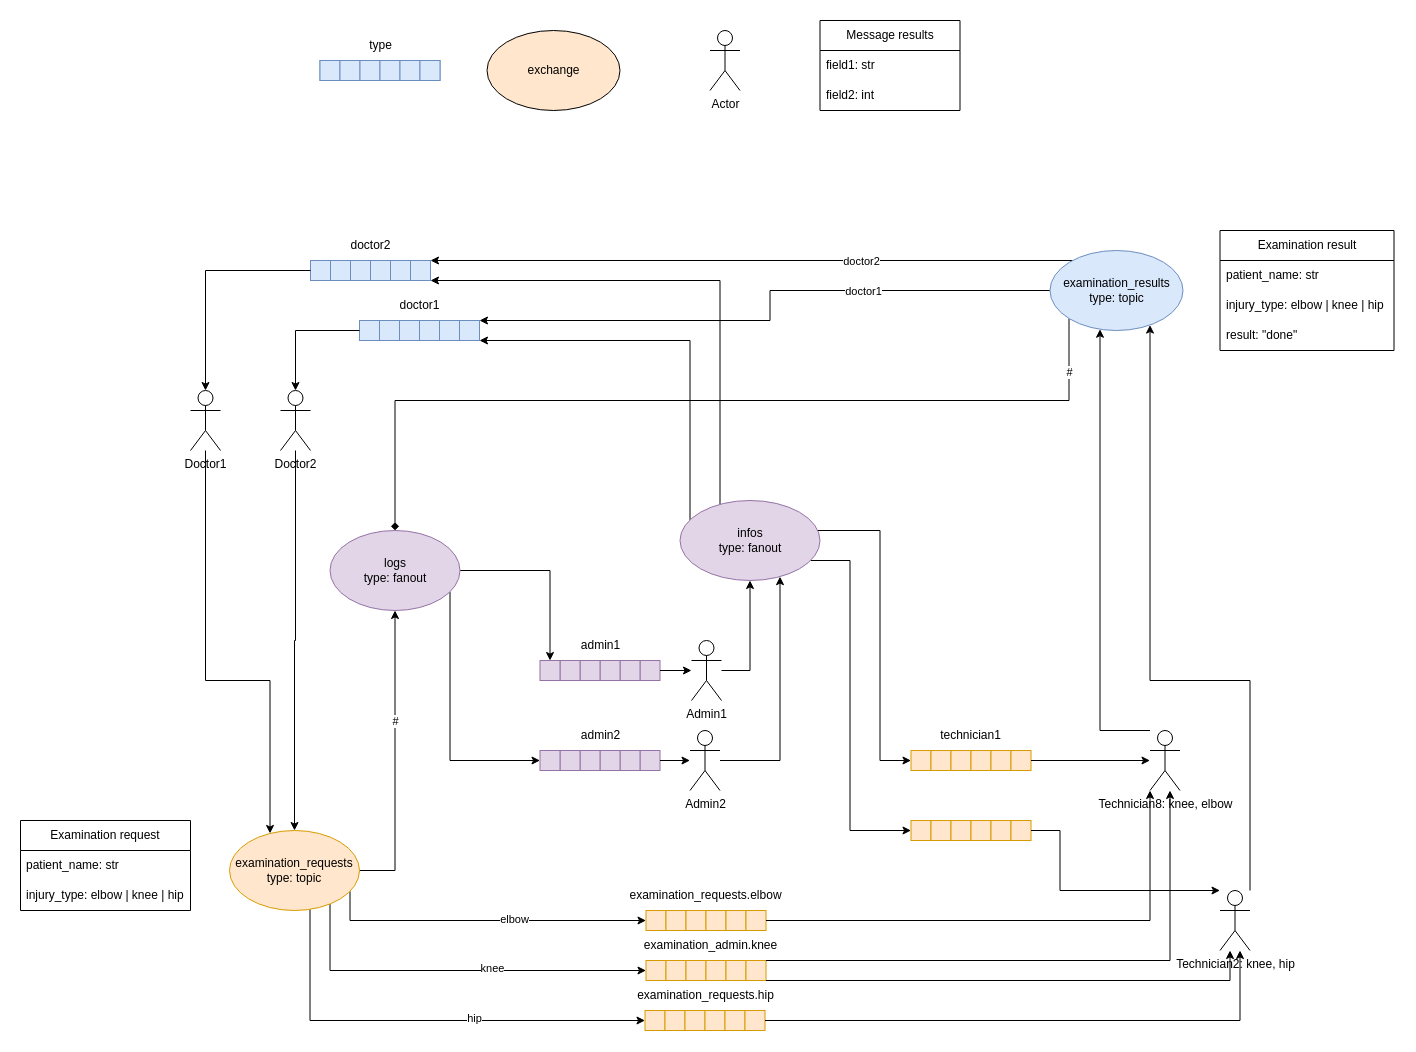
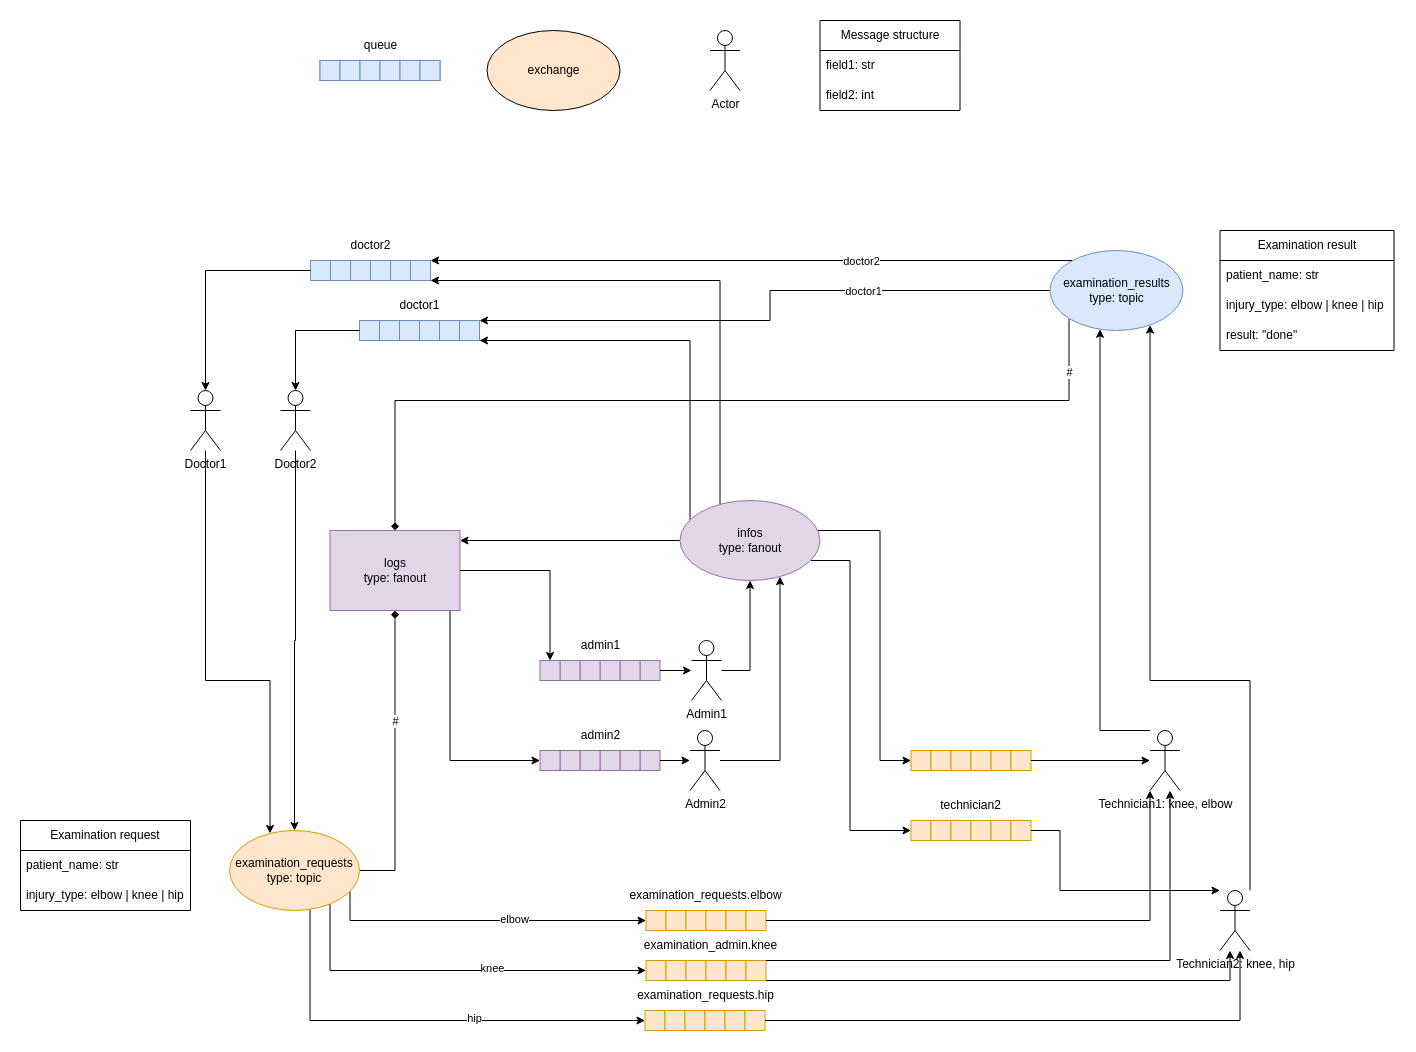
node "Message results": label "Message results" -> "Message structure"
node "type": label "type" -> "queue"
edge "infos type: fanout" -> "logs type: fanout": added
node "logs type: fanout": shape ellipse -> rectangle
edge "examination_requests type: topic" -> "logs type: fanout": arrowhead classic -> diamond
node "technician1": removed
node "Technician8: knee, elbow": label "Technician8: knee, elbow" -> "Technician1: knee, elbow"
node "technician2": added
